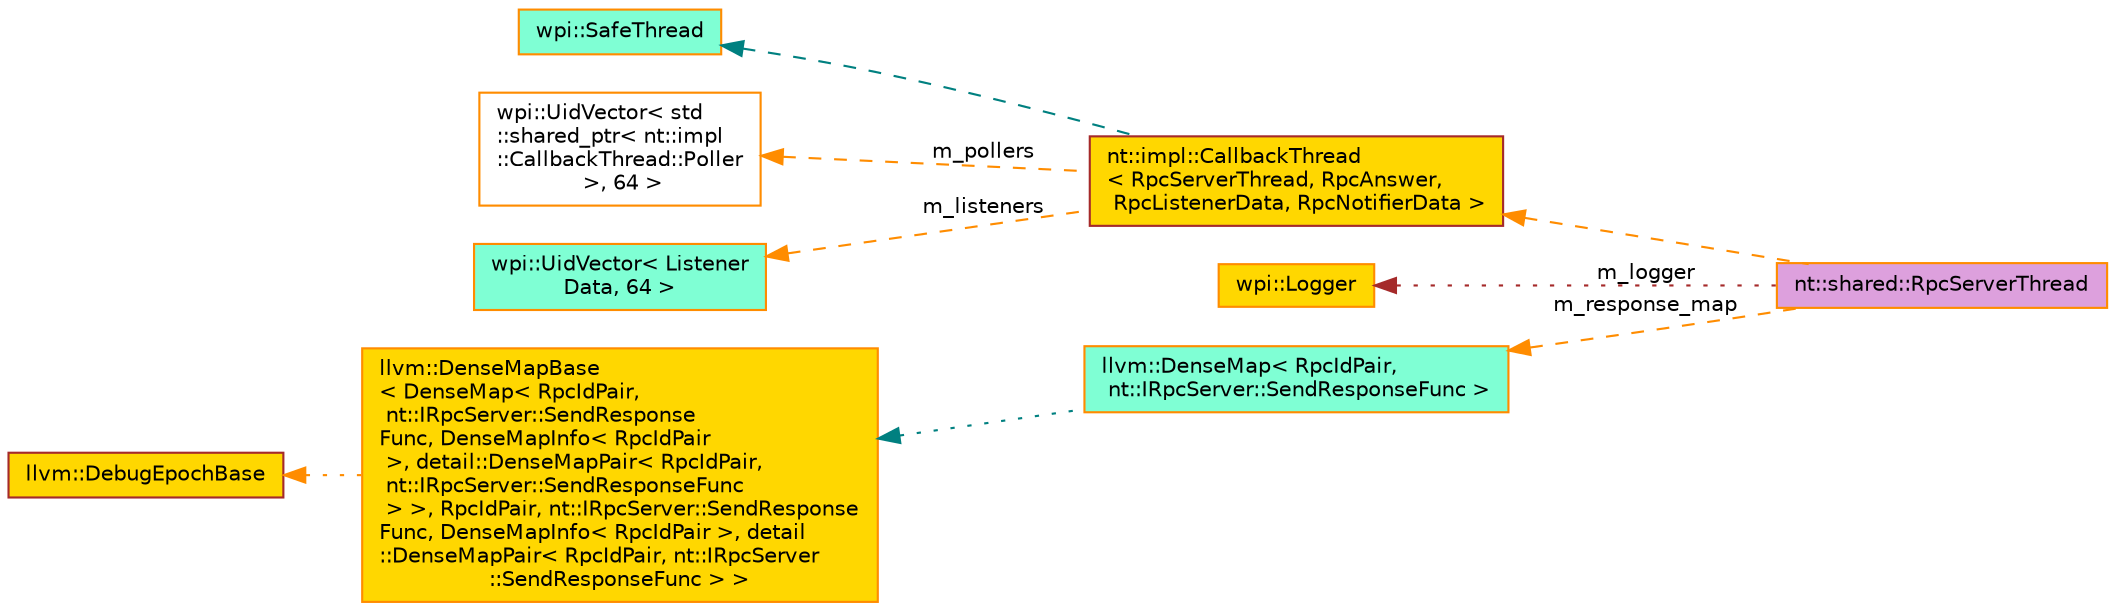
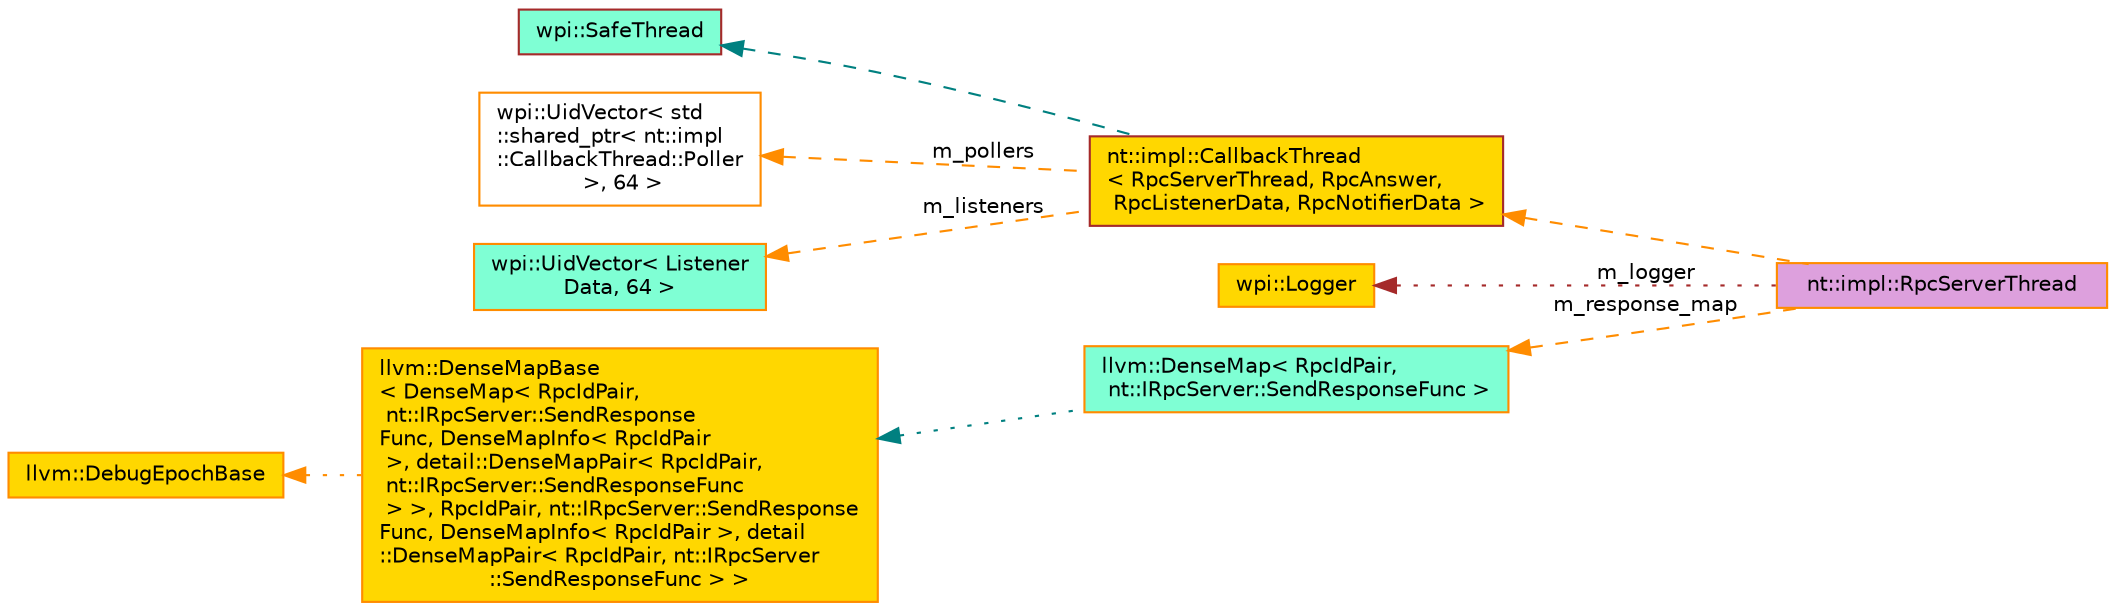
node "wpi::SafeThread": color darkorange -> brown
node "nt::shared::RpcServerThread": label "nt::shared::RpcServerThread" -> "nt::impl::RpcServerThread"
node "llvm::DebugEpochBase": color brown -> darkorange
